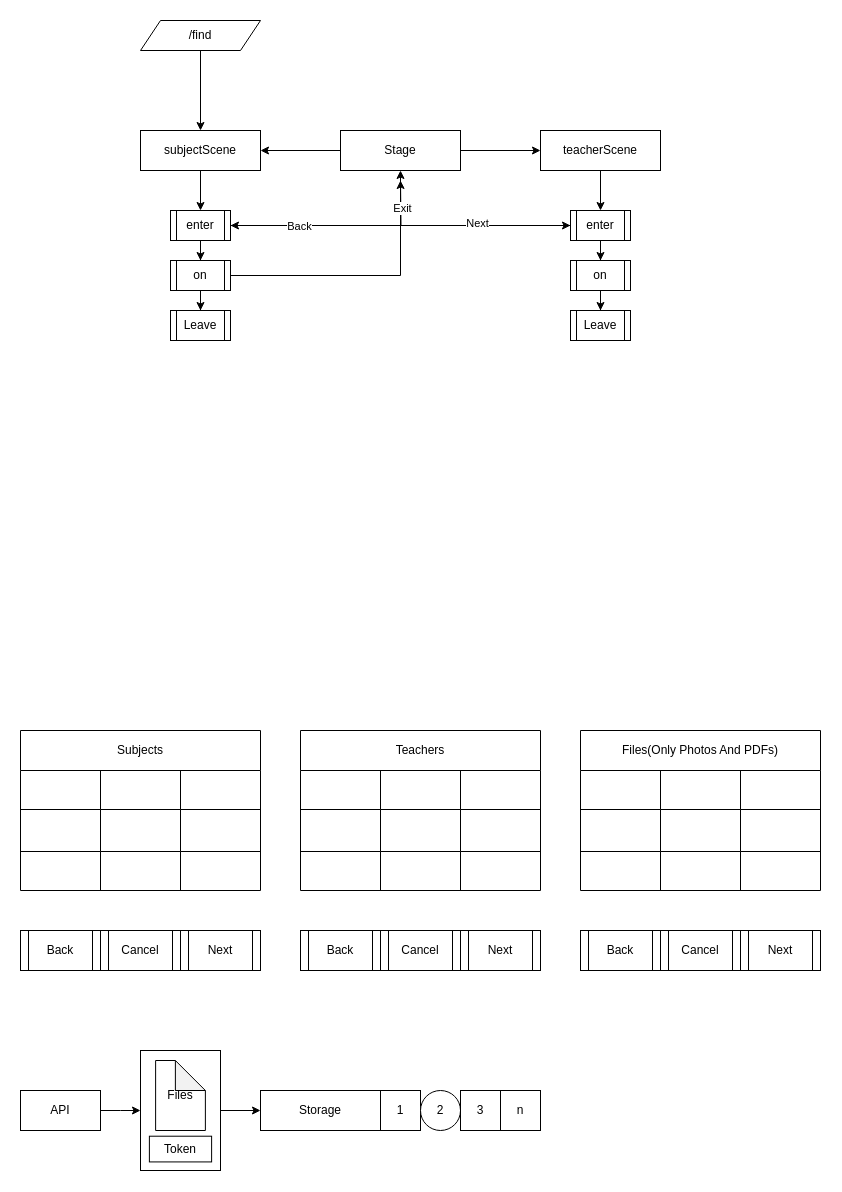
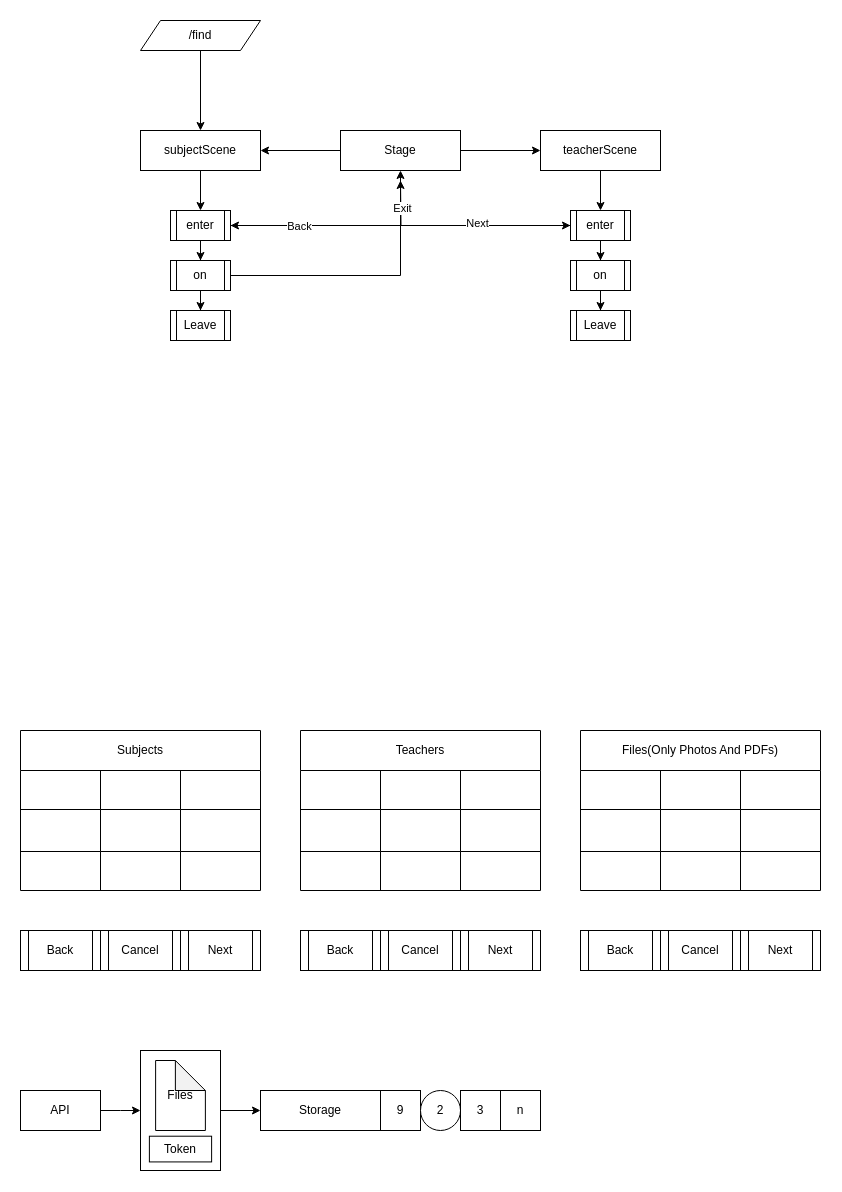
node "1": label "1" -> "9"
